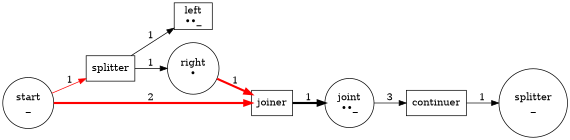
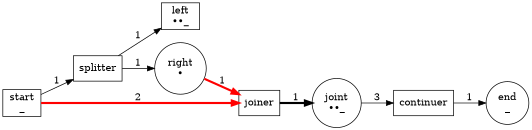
edge "start _" -> "splitter": color red -> black
node "start _": shape circle -> box
node "splitter _": label "splitter _" -> "end _"
